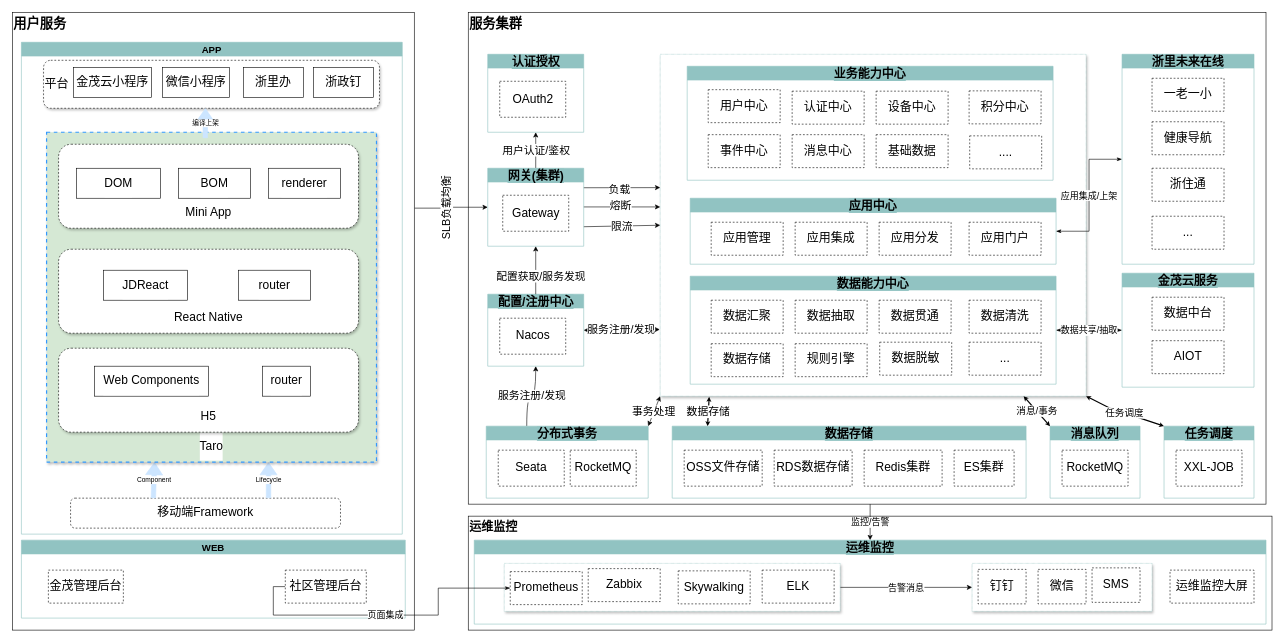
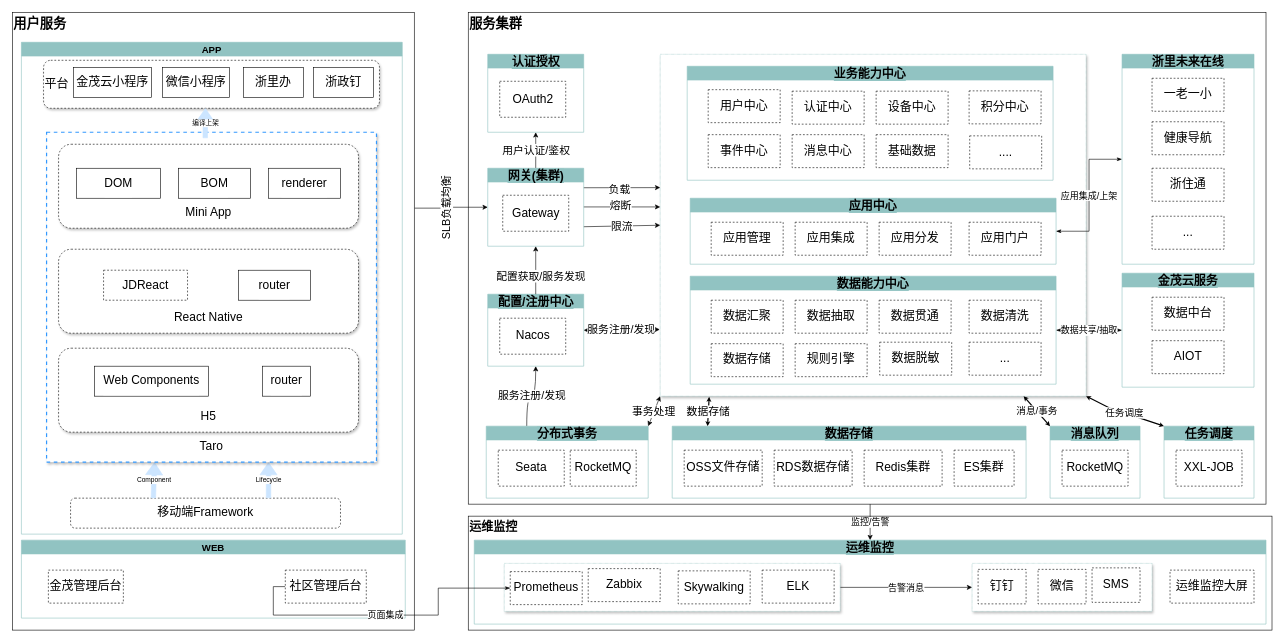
node "JDReact": style solid -> dashed
node "Taro": fillcolor #d5e8d4 -> #ffffff
